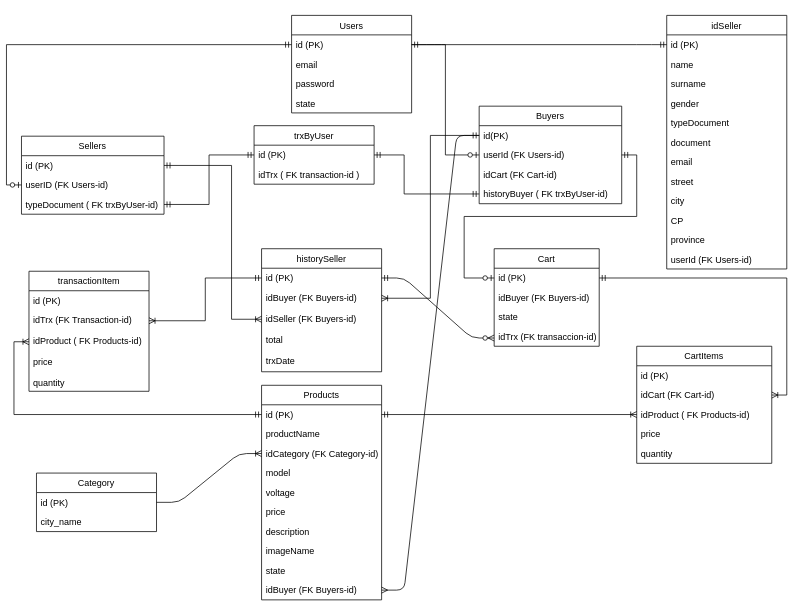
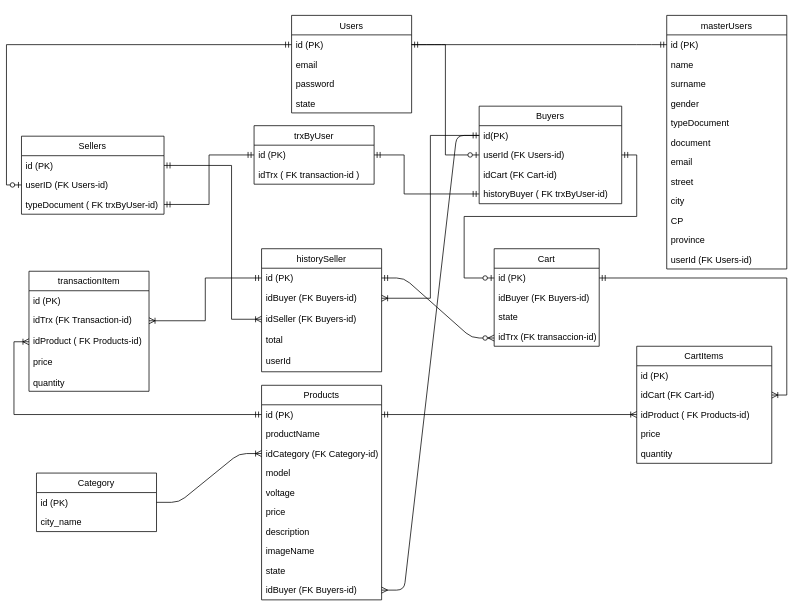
node "idSeller": label "idSeller" -> "masterUsers"
node "trxDate": label "trxDate" -> "userId"
